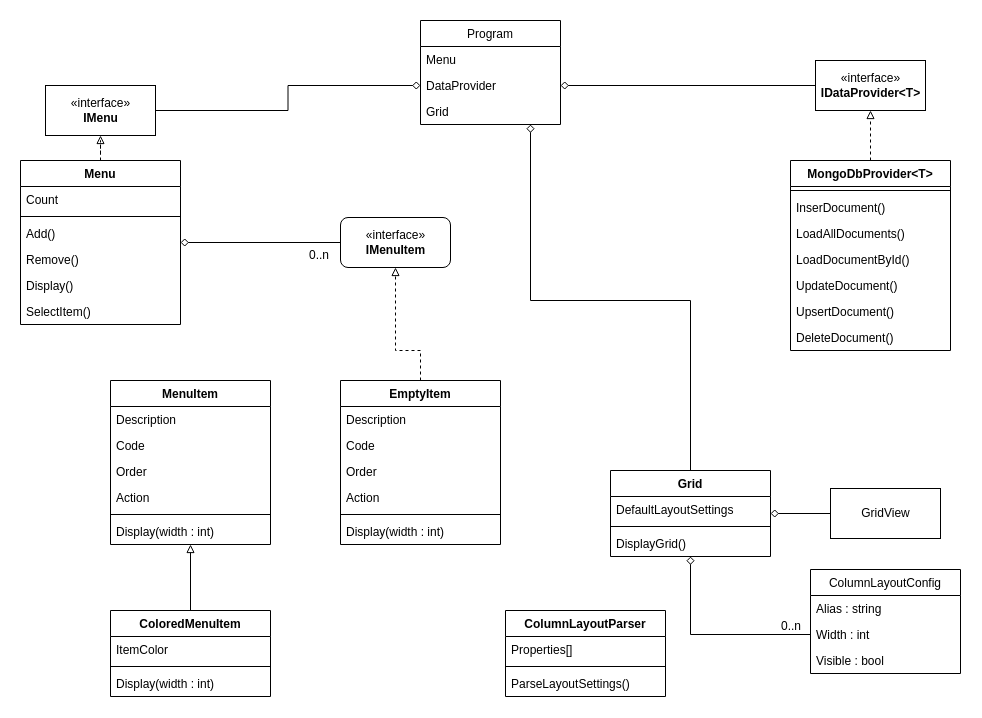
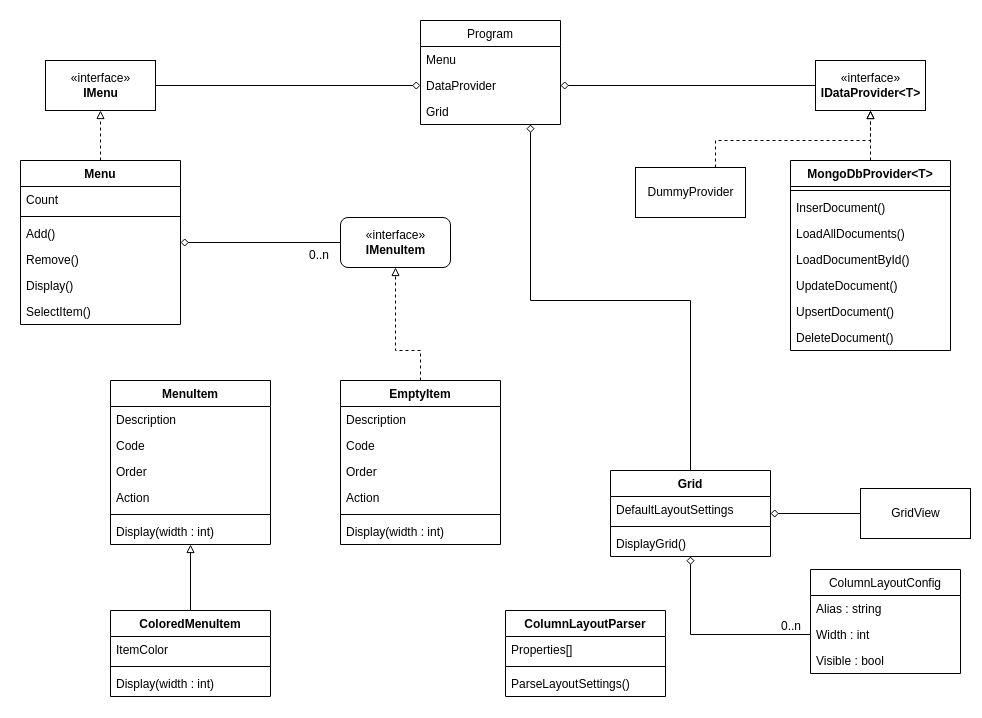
node "«interface» IMenu": moved (101, 111) -> (101, 86)
edge "DummyProvider" -> "«interface» IDataProvider<T>": added
node "DummyProvider": added
node "GridView": moved (886, 514) -> (916, 514)
